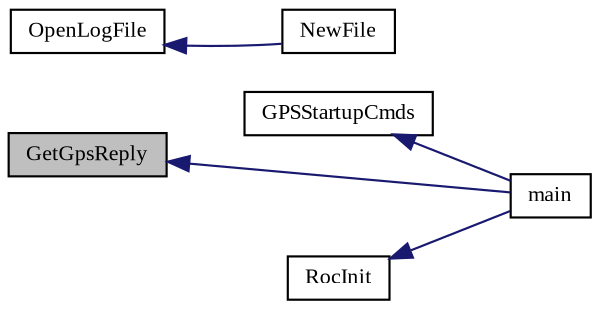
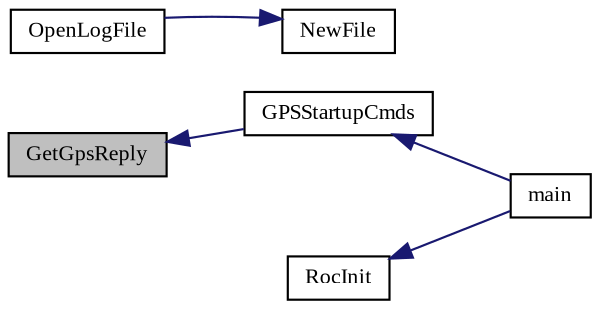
edge "NewFile" -> "OpenLogFile": reversed
edge "main" -> "GetGpsReply": now "GPSStartupCmds" -> "GetGpsReply"
